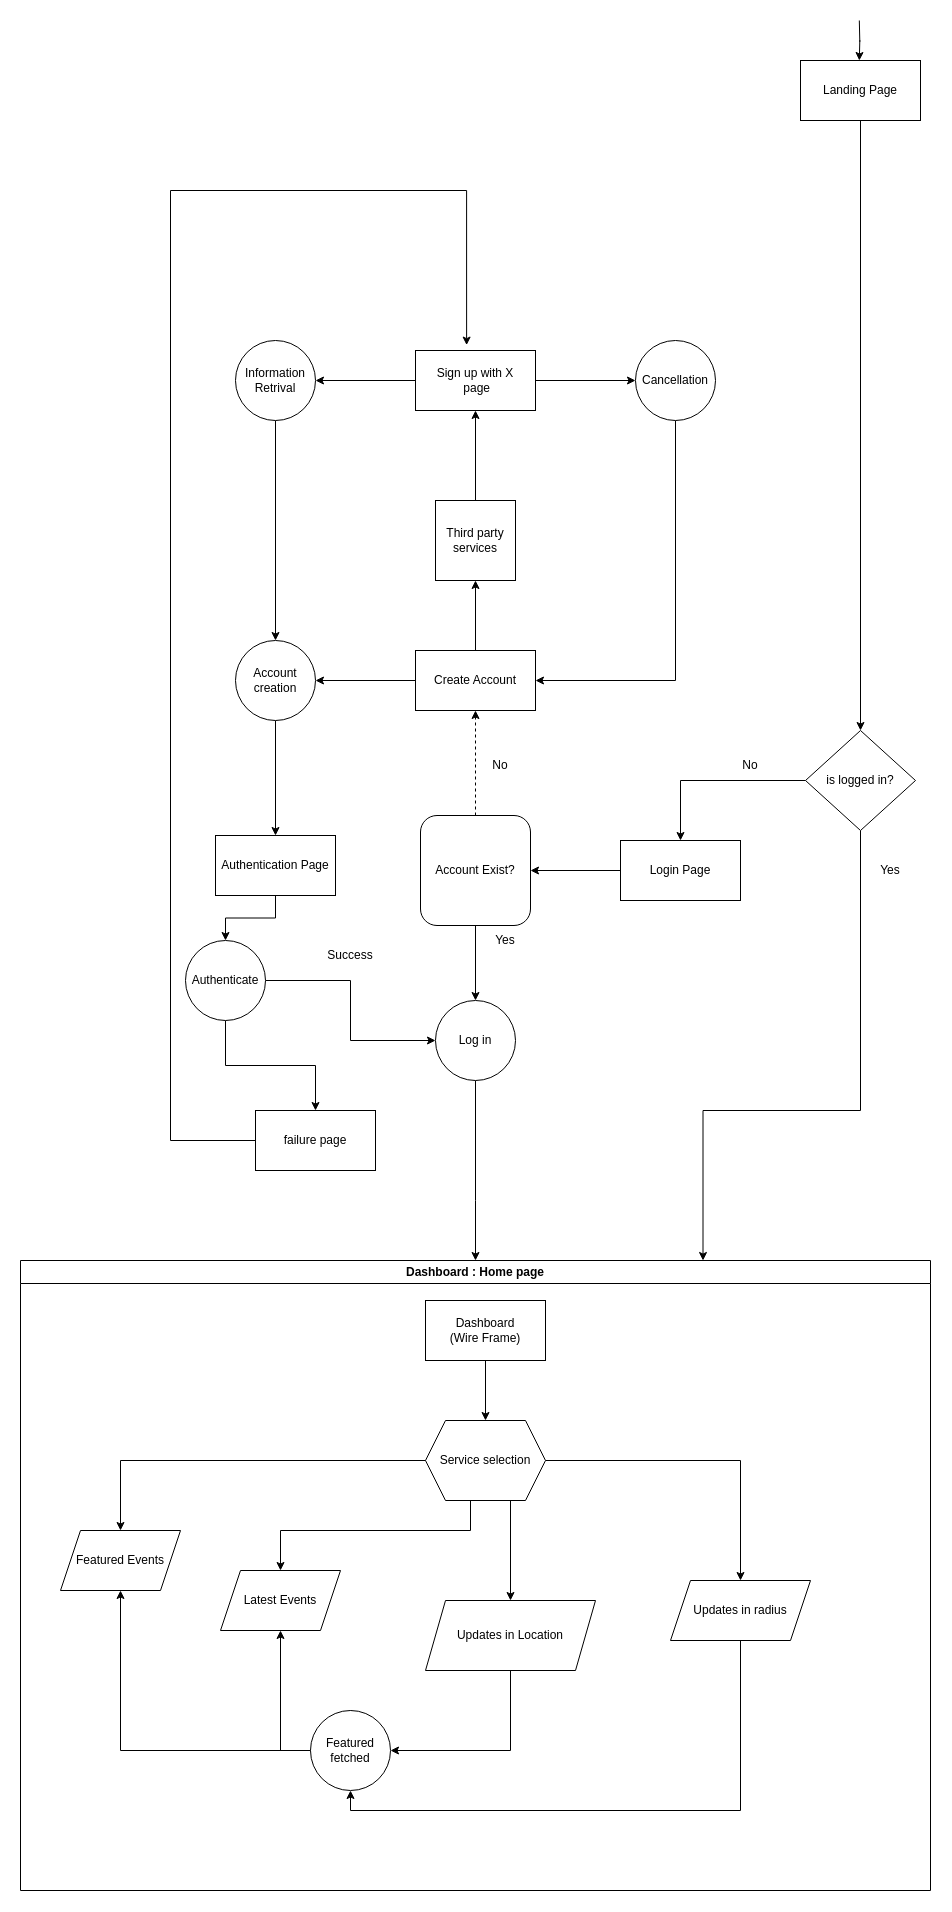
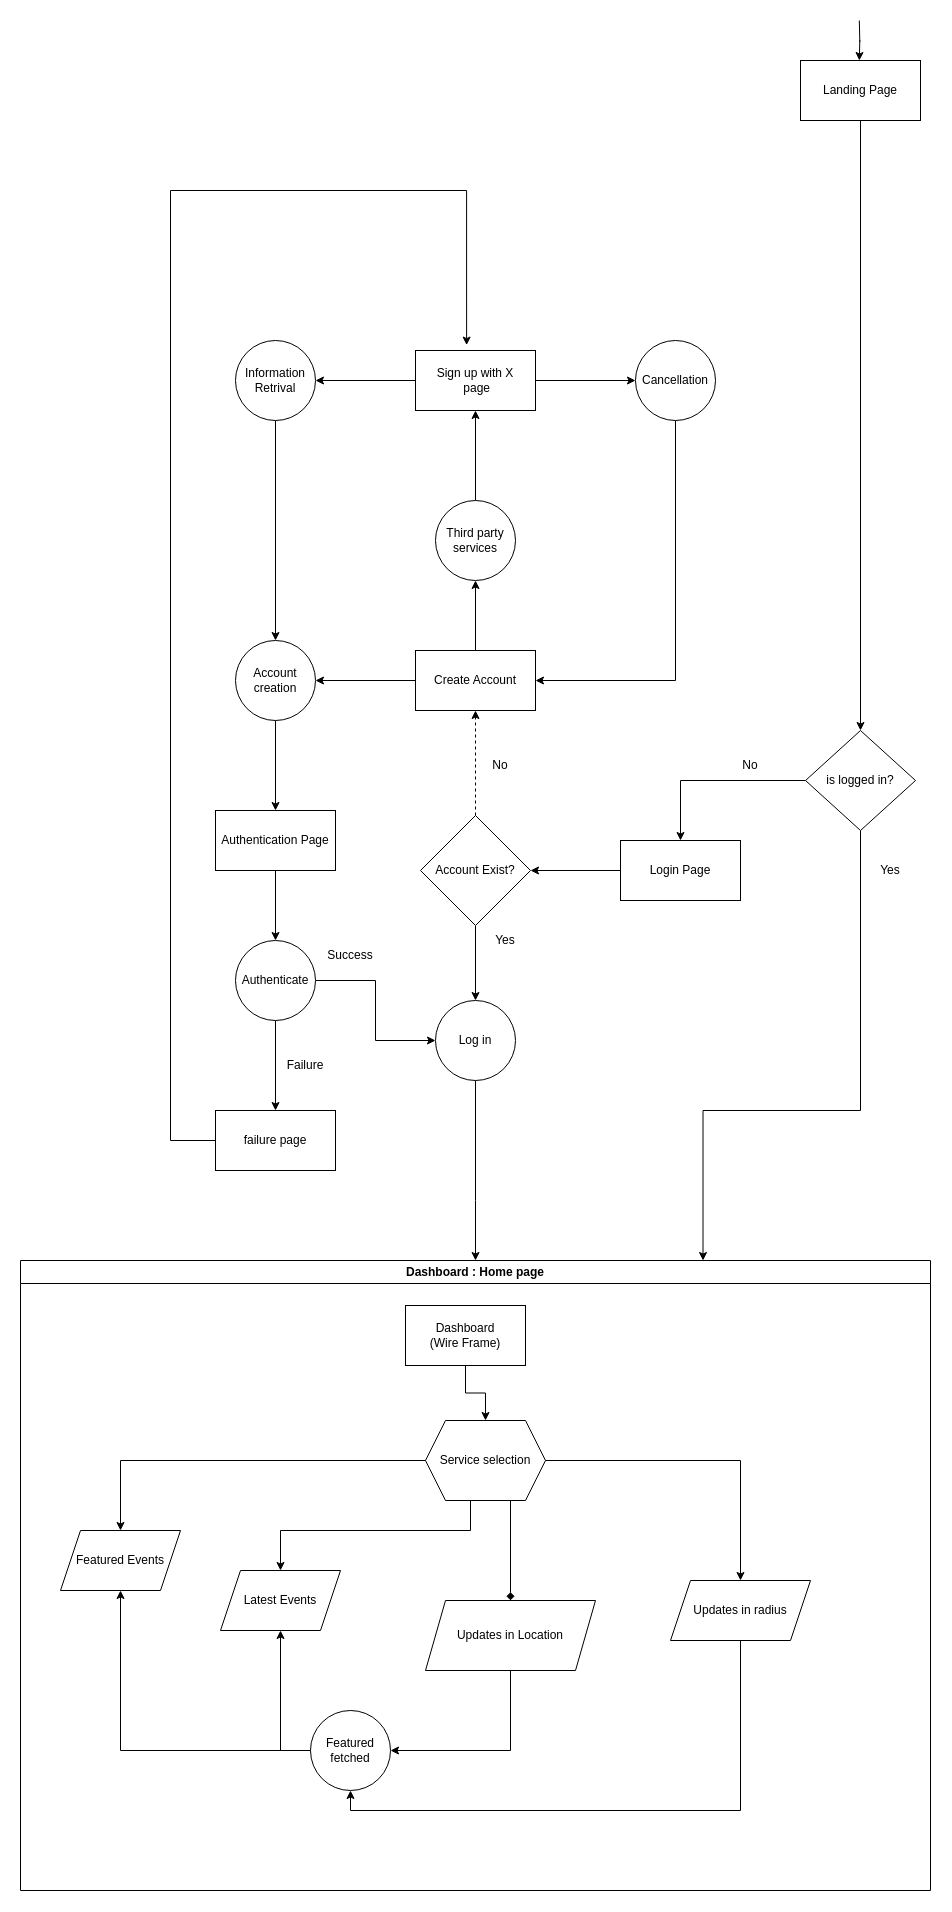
node "Third party services": shape rectangle -> ellipse
node "Authentication Page": moved (276, 866) -> (276, 841)
node "Account Exist?": shape rounded rectangle -> diamond
node "Authenticate": moved (226, 981) -> (276, 981)
node "Failure": added
node "failure page": moved (316, 1141) -> (276, 1141)
node "Dashboard (Wire Frame)": moved (486, 1331) -> (466, 1336)
edge "Service selection" -> "Updates in Location": arrowhead classic -> diamond
